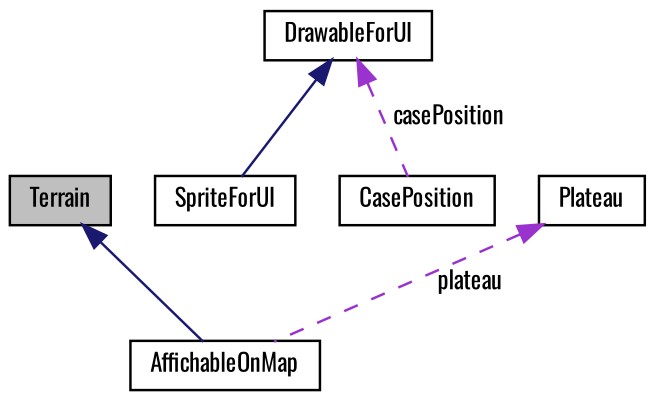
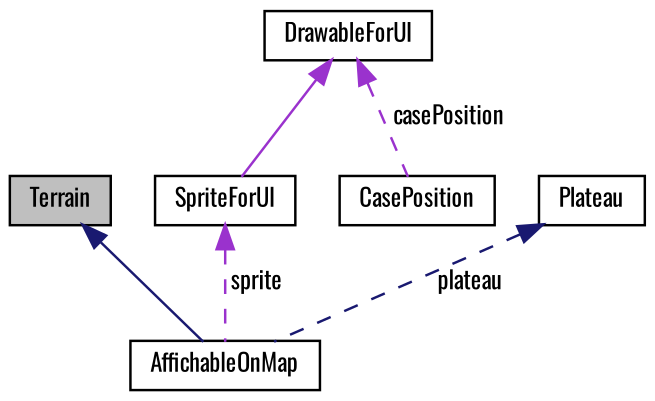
edge "SpriteForUI" -> "DrawableForUI": color midnightblue -> darkorchid3
edge "AffichableOnMap" -> "Plateau": color darkorchid3 -> midnightblue
edge "AffichableOnMap" -> "SpriteForUI": added, label "sprite"
